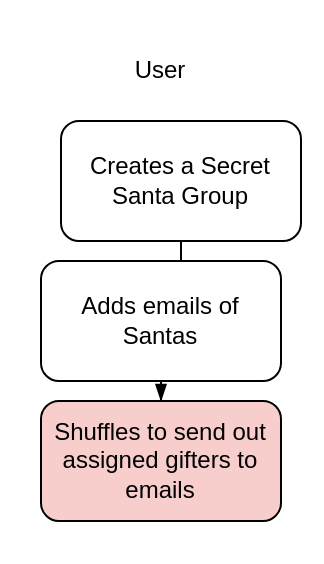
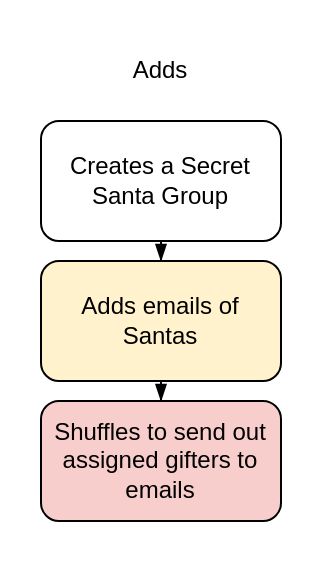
node "User": label "User" -> "Adds"
node "Creates a Secret Santa Group": moved (181, 181) -> (161, 181)
node "Adds emails of Santas": fillcolor #ffffff -> #fff2cc
